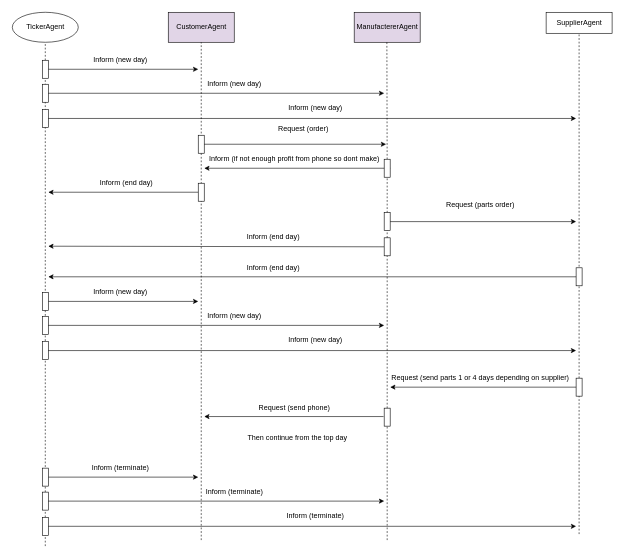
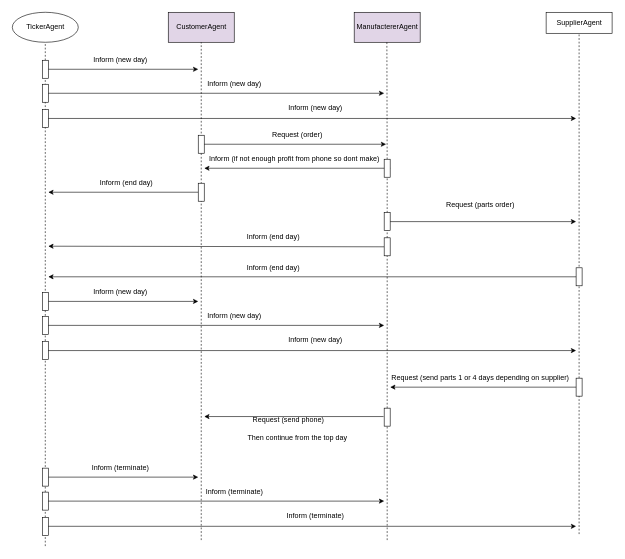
node "Request (order)": moved (303, 129) -> (297, 135)
node "Request (send phone)": moved (294, 408) -> (288, 420)
